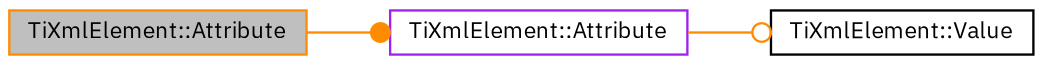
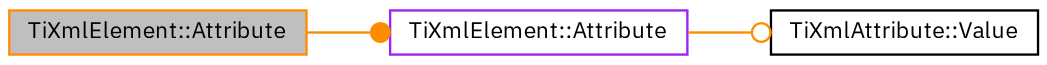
node "TiXmlElement::Value": label "TiXmlElement::Value" -> "TiXmlAttribute::Value"
